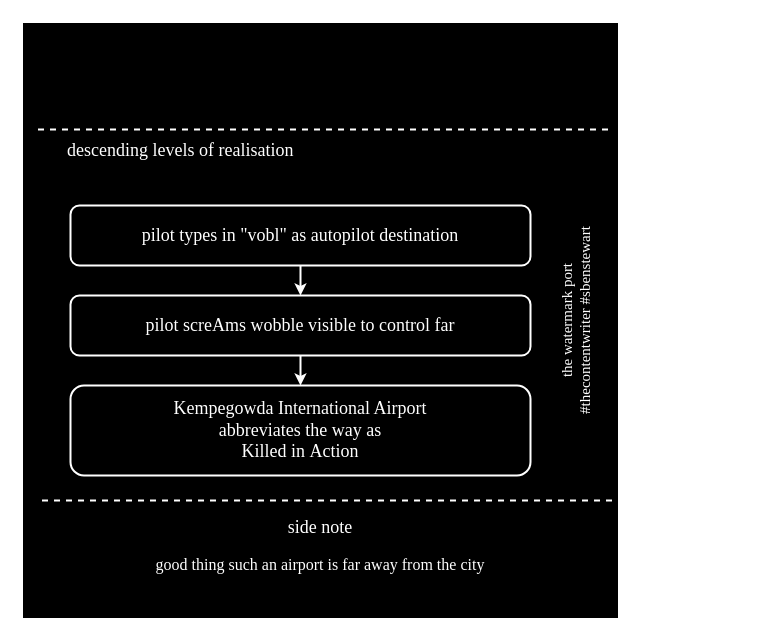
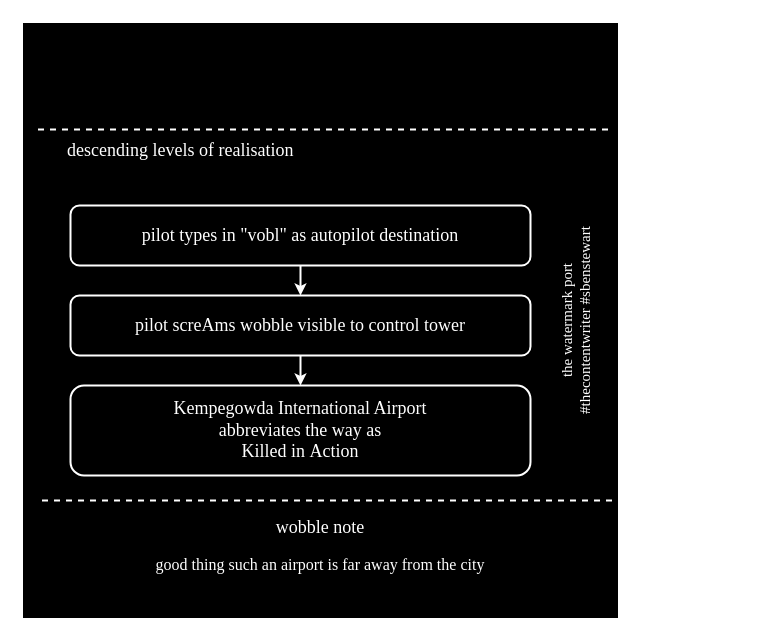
node "pilot screAms wobble visible to control far": label "pilot screAms wobble visible to control far" -> "pilot screAms wobble visible to control tower"
node "side note": label "side note" -> "wobble note"
